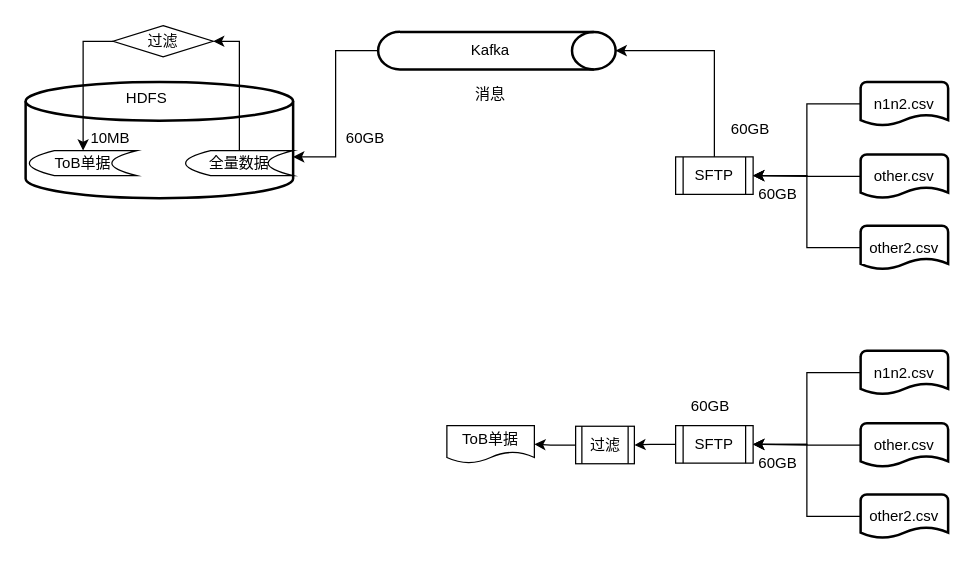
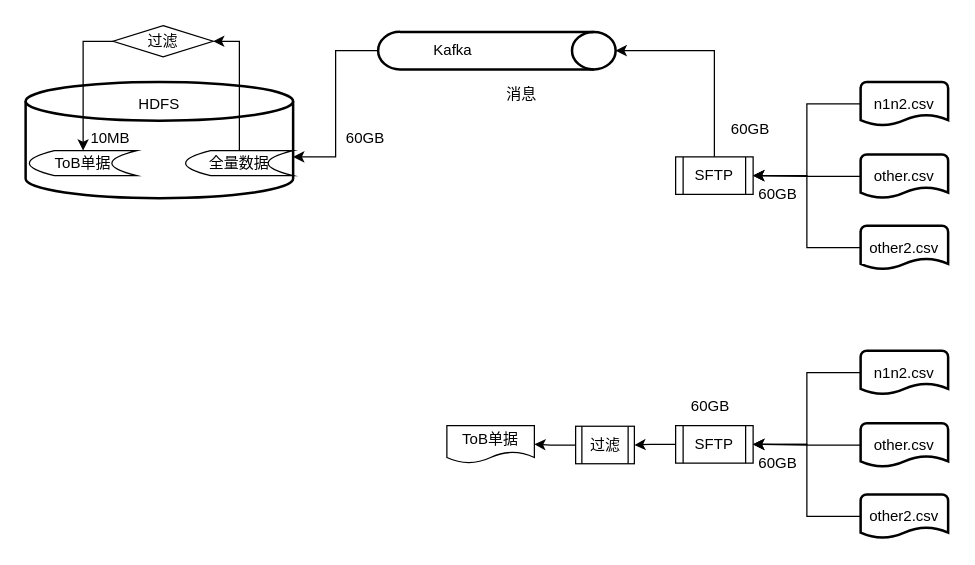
node "Kafka": moved (491, 51) -> (453, 51)
node "消息": moved (491, 94) -> (522, 94)
node "HDFS": moved (147, 98) -> (159, 104)
